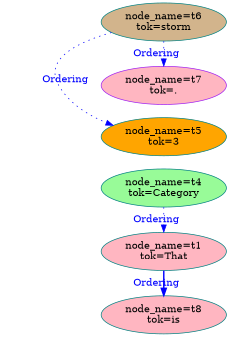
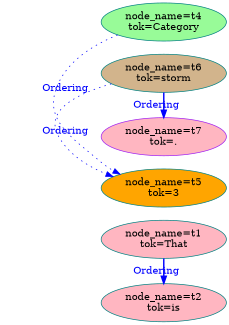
edge "node_name=t6 tok=storm" -> "node_name=t7 tok=.": style dotted -> bold
edge "node_name=t4 tok=Category" -> "node_name=t1 tok=That": now "node_name=t4 tok=Category" -> "node_name=t5 tok=3"
node "node_name=t8 tok=is": label "node_name=t8 tok=is" -> "node_name=t2 tok=is"
